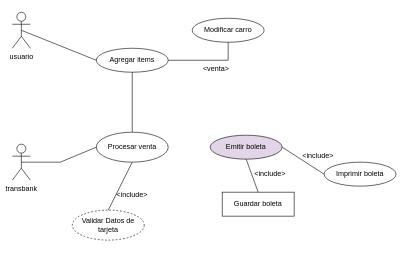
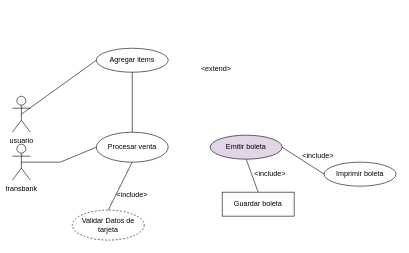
node "usuario": moved (21, 30) -> (21, 114)
node "Modificar carro": removed
edge "Modificar carro" -- "Agregar items": removed
node "<venta>": label "<venta>" -> "<extend>"
